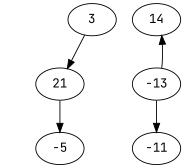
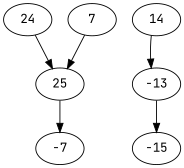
node "24": added
node "3": label "3" -> "7"
edge "-13" -> "14": reversed
node "21": label "21" -> "25"
node "-5": label "-5" -> "-7"
node "-11": label "-11" -> "-15"
